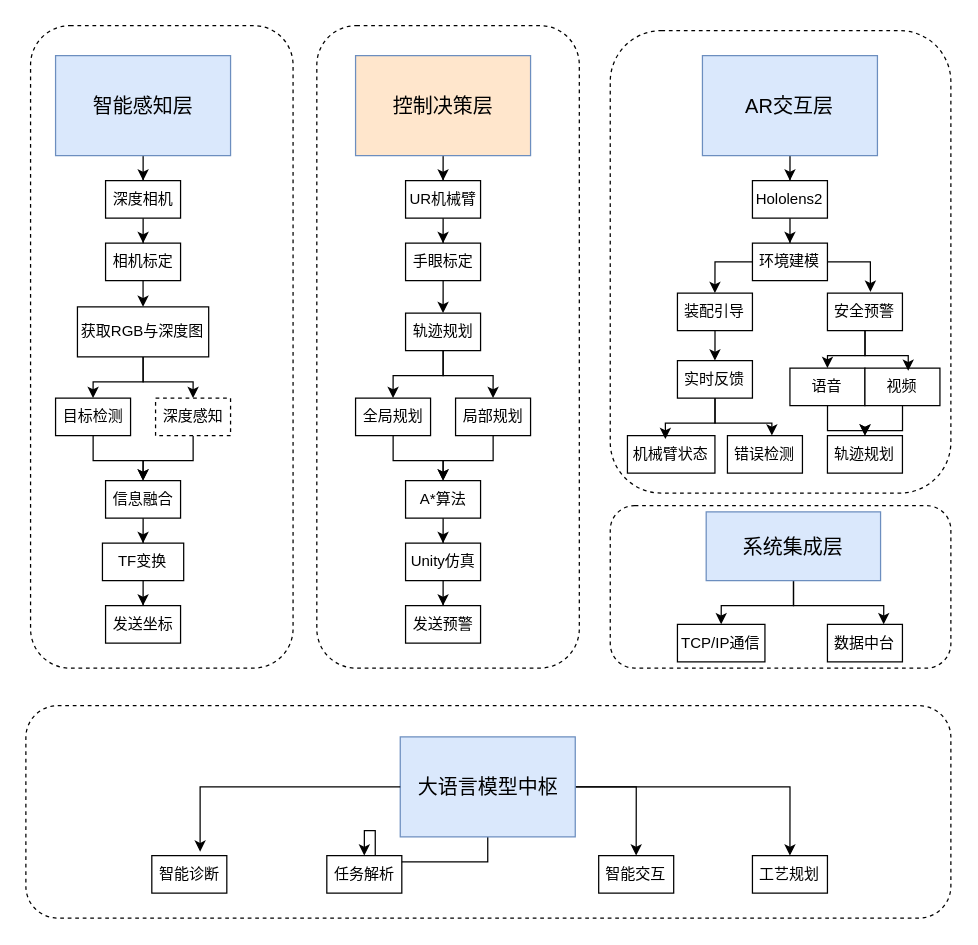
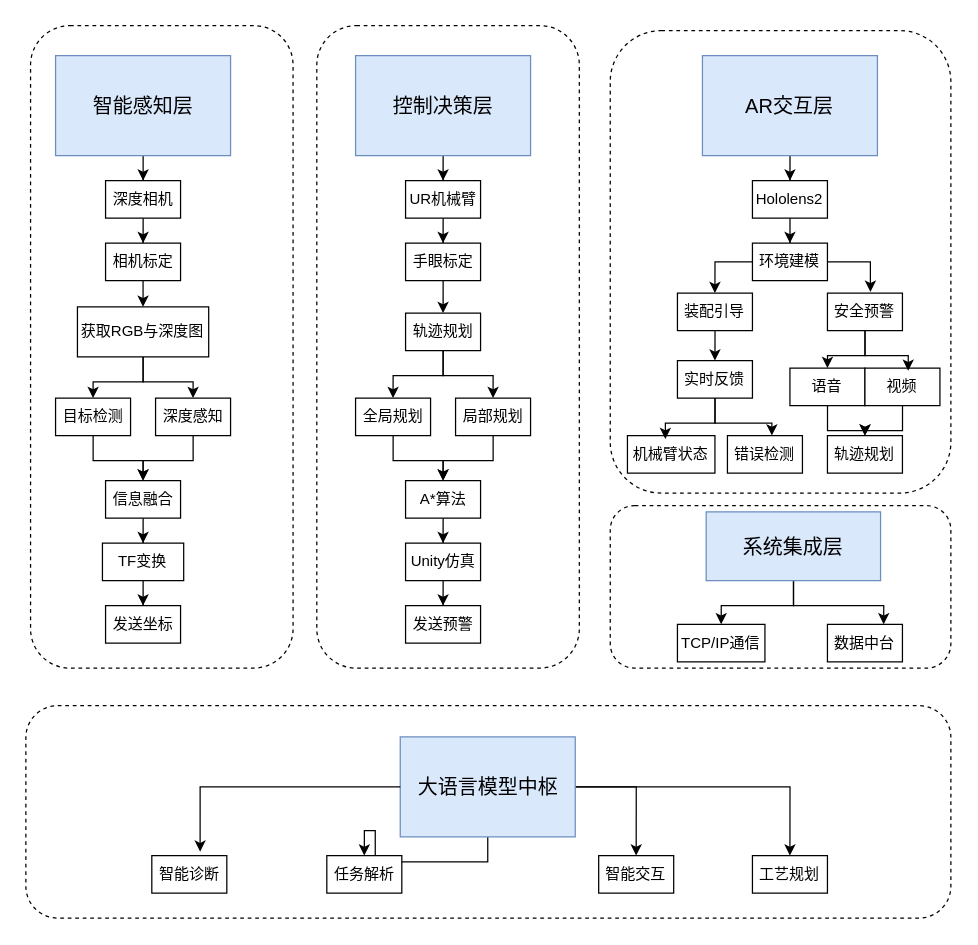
node "控制决策层": fillcolor #ffe6cc -> #dae8fc
node "深度感知": style dashed -> solid
